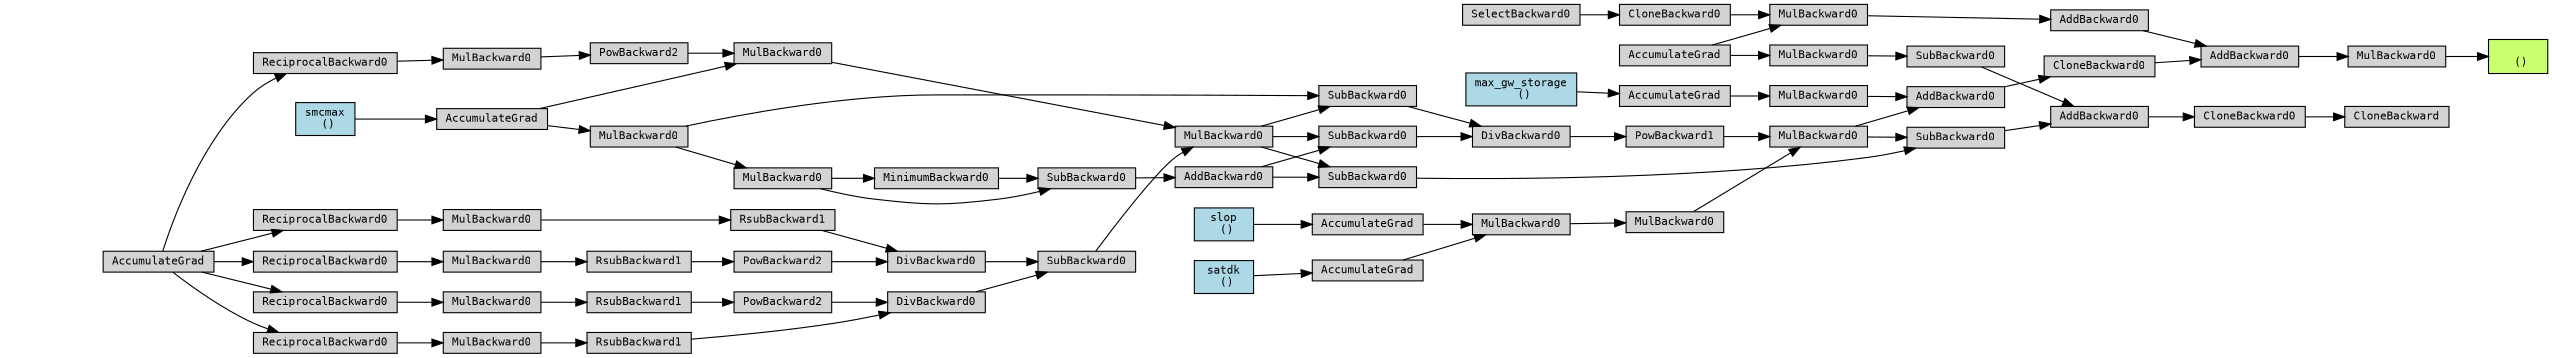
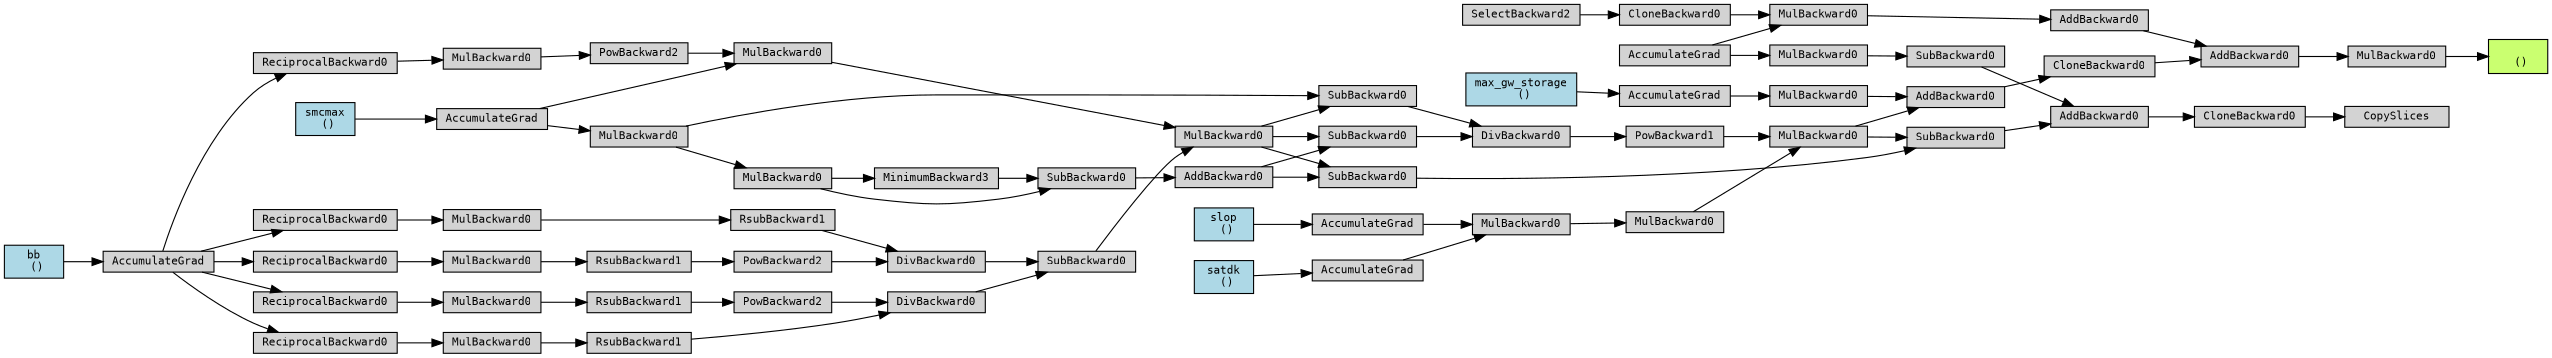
node "SelectBackward0": label "SelectBackward0" -> "SelectBackward2"
node "CloneBackward": label "CloneBackward" -> "CopySlices"
node "MinimumBackward0": label "MinimumBackward0" -> "MinimumBackward3"
node "bb ()": added
